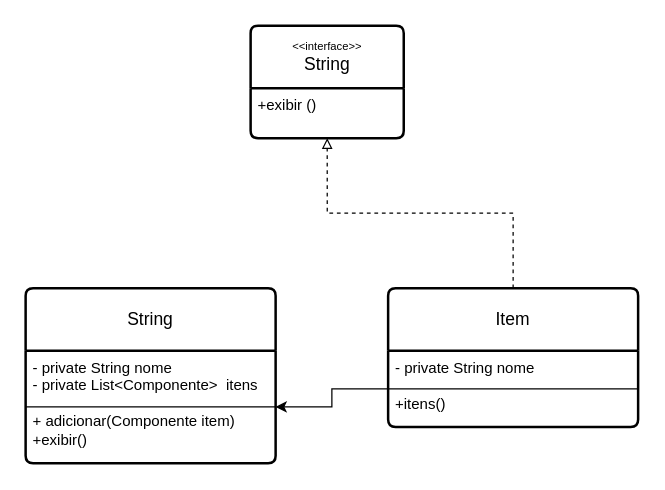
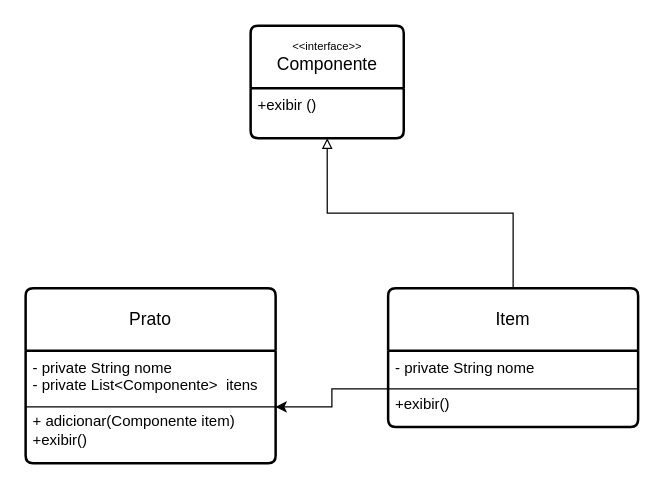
node "<<interface>> String": label "<<interface>> String" -> "<<interface>> Componente"
edge "Item" -> "+exibir ()": style dashed -> solid
node "String": label "String" -> "Prato"
node "- private String nome +itens()": label "- private String nome +itens()" -> "- private String nome +exibir()"
